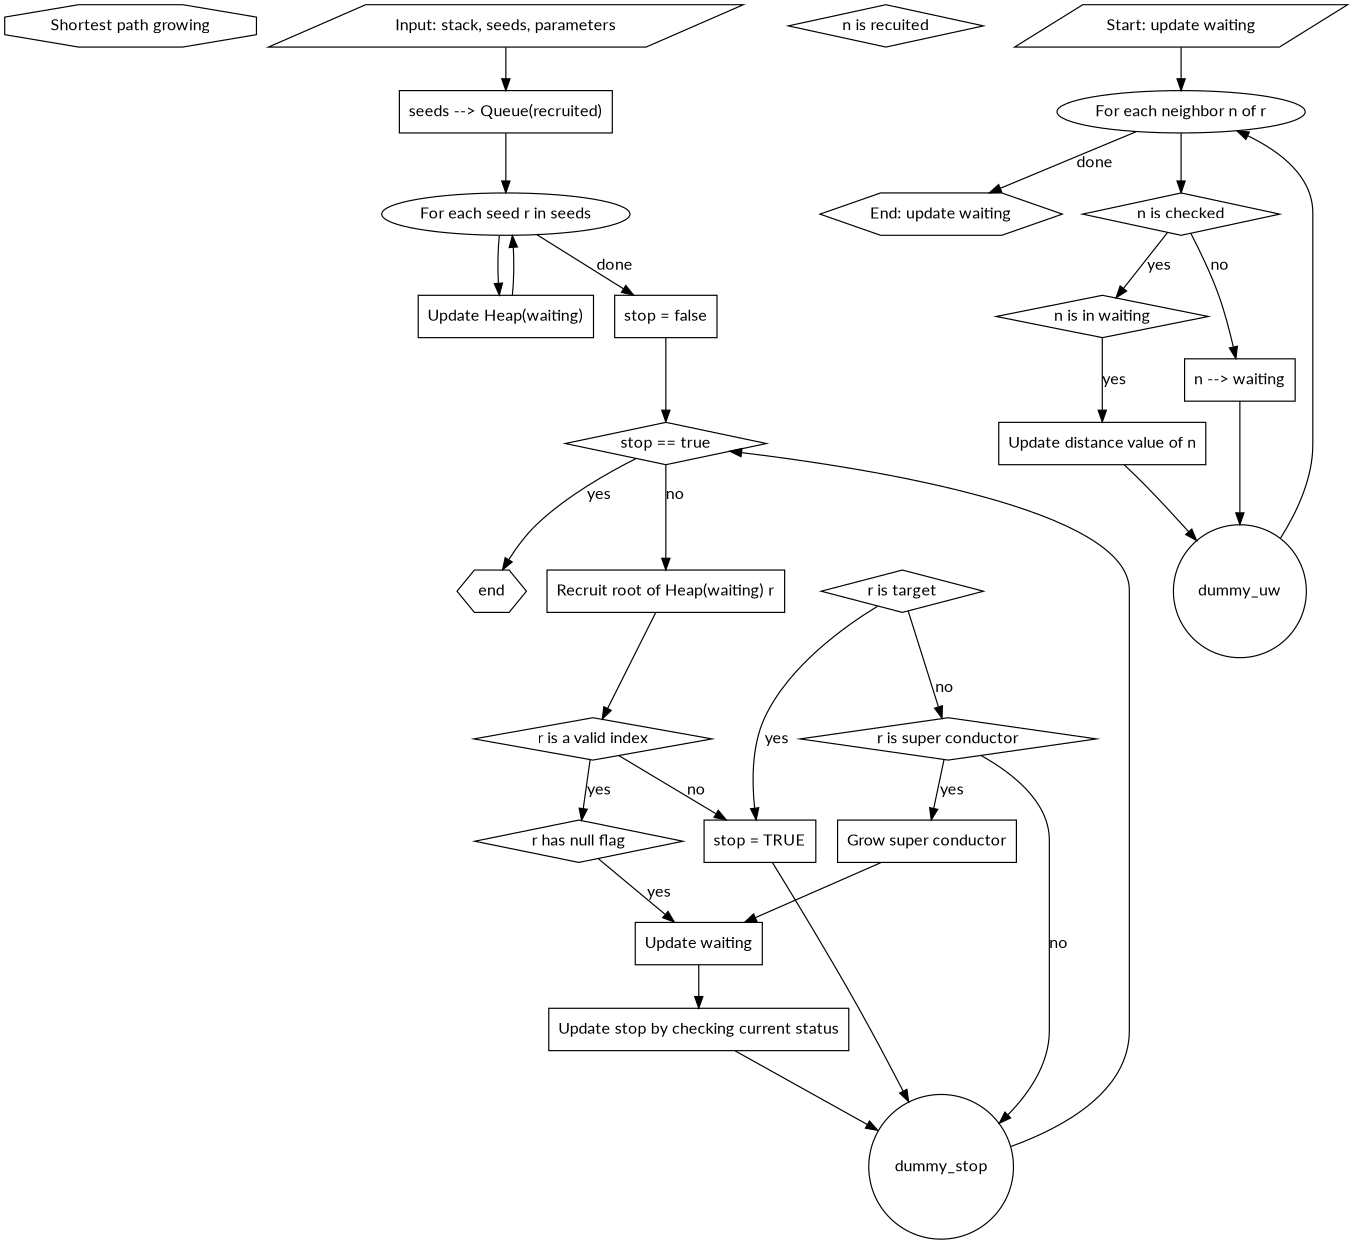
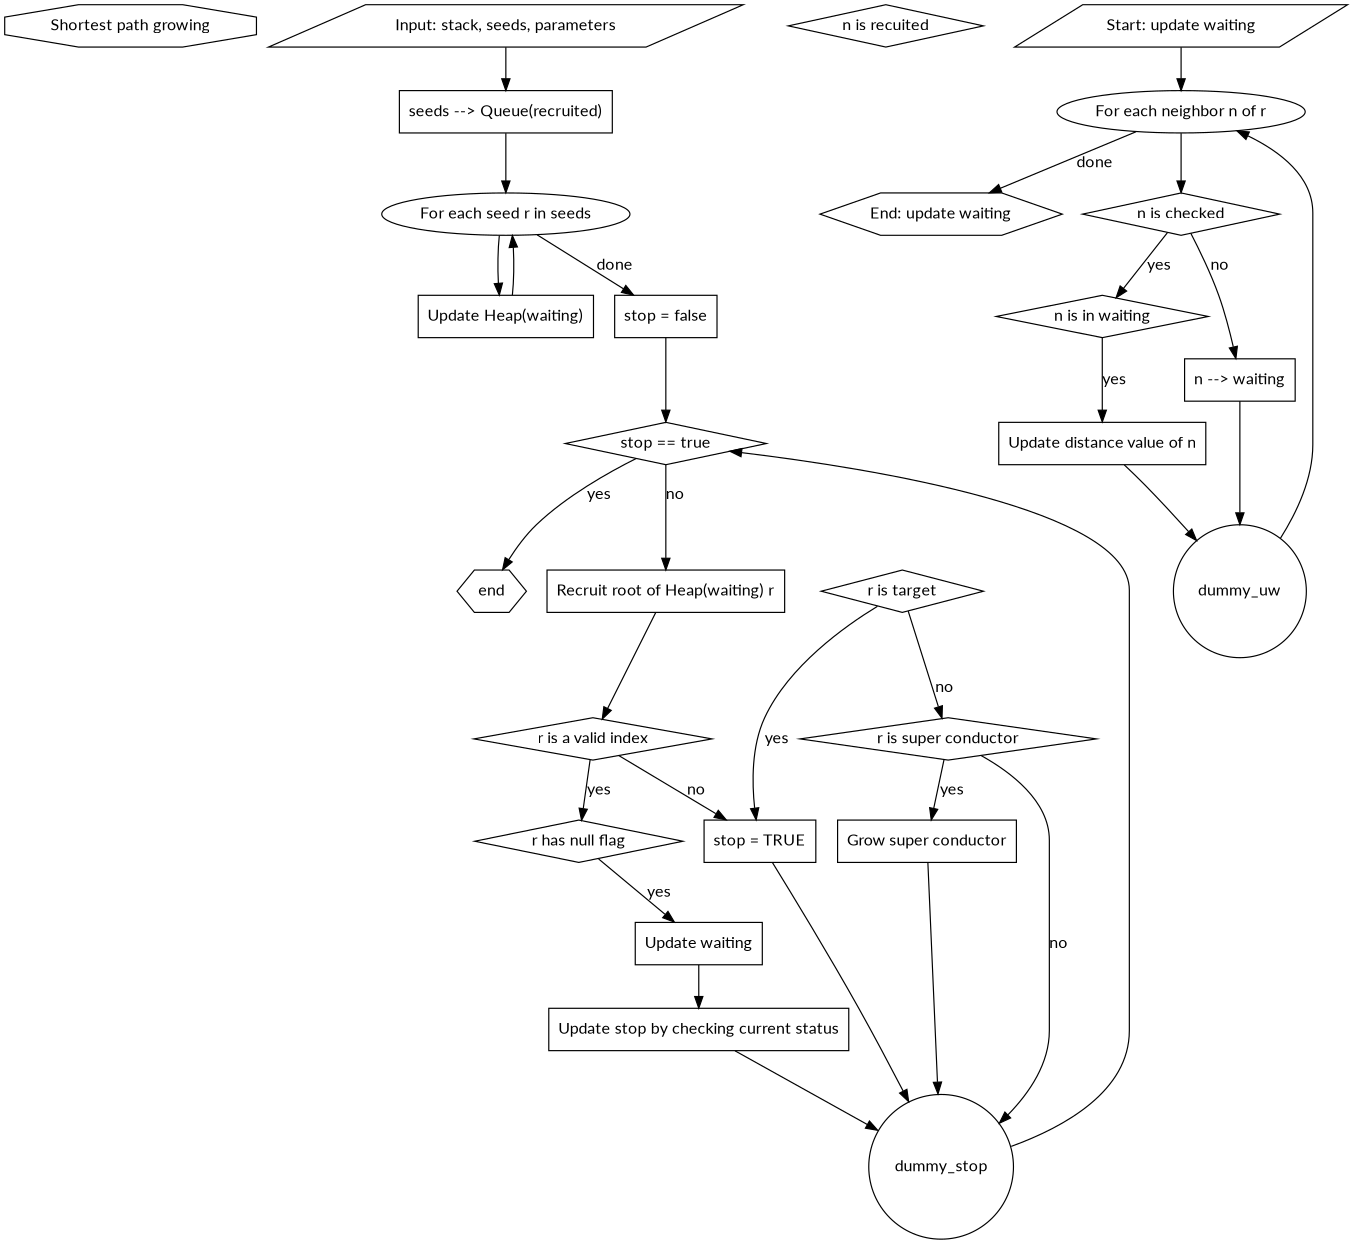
edge "Grow super conductor" -> "Update waiting": now "Grow super conductor" -> "dummy_stop"
